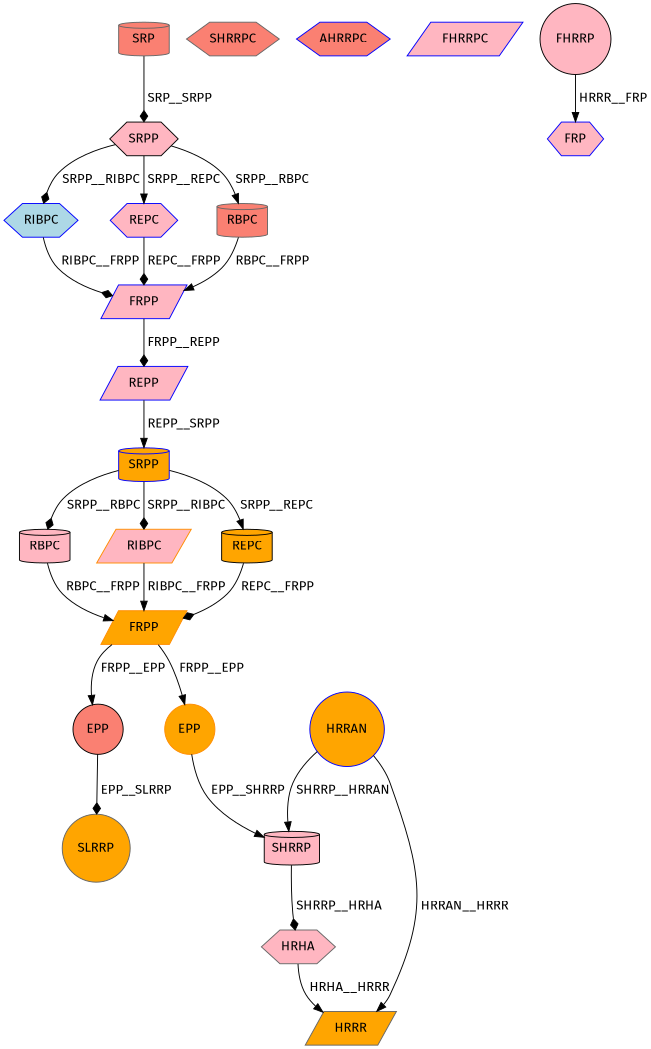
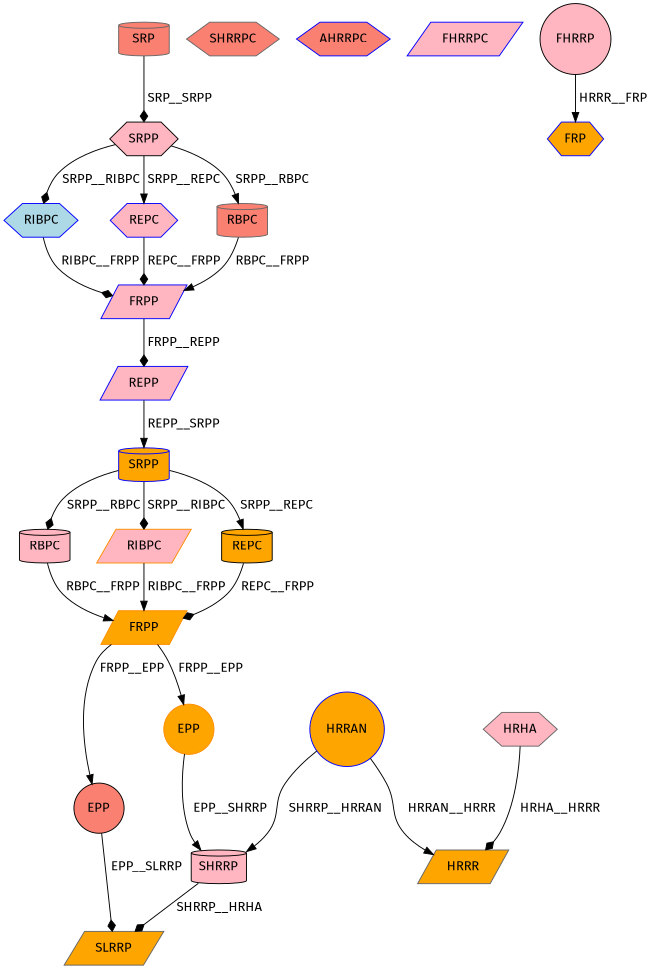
node "FRP": fillcolor lightpink -> orange
node "SLRRP": shape circle -> parallelogram
edge "SHRRP" -> "HRHA": now "SHRRP" -> "SLRRP"
edge "HRHA" -> "HRRR": arrowhead normal -> diamond
